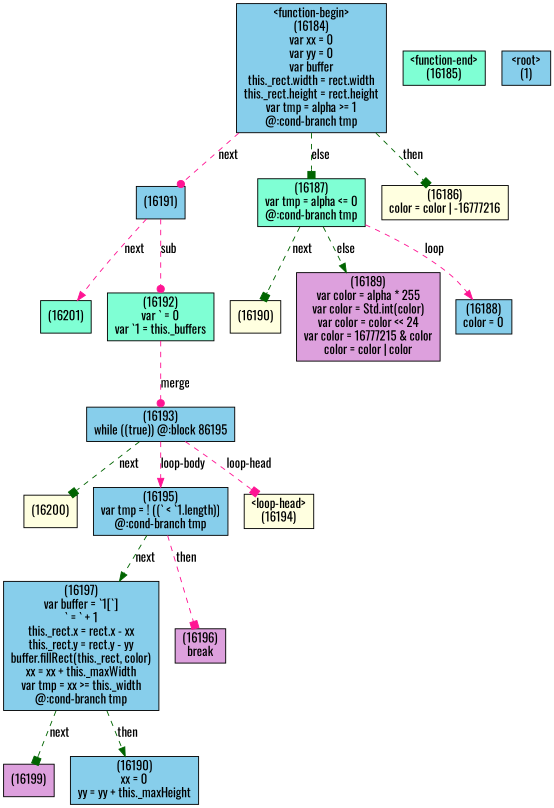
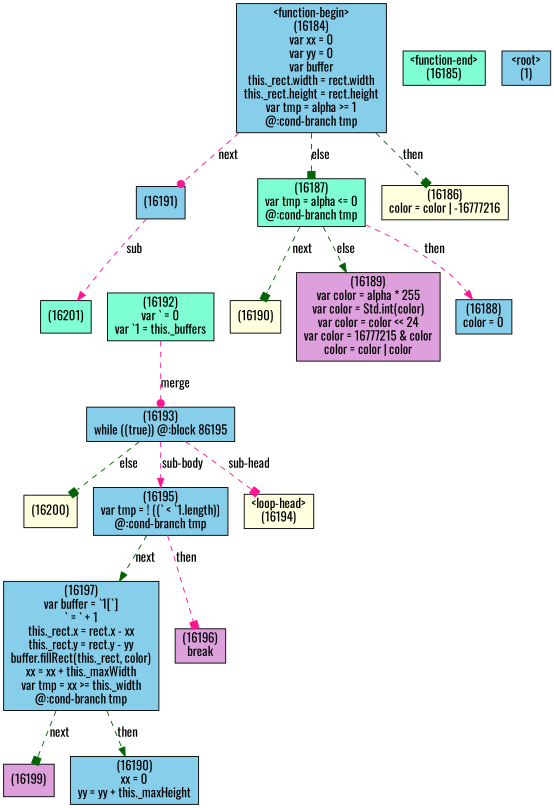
edge "(16191)" -> "(16201)": label "next" -> "sub"
edge "(16187) var tmp = alpha <= 0 @:cond-branch tmp" -> "(16188) color = 0": label "loop" -> "then"
edge "(16191)" -> "(16192) var ` = 0 var `1 = this._buffers": removed, label "sub"
edge "(16193) while ((true)) @:block 86195" -> "(16200)": label "next" -> "else"
edge "(16193) while ((true)) @:block 86195" -> "(16195) var tmp = ! ((` < `1.length)) @:cond-branch tmp": label "loop-body" -> "sub-body"
edge "(16193) while ((true)) @:block 86195" -> "<loop-head> (16194)": label "loop-head" -> "sub-head"
